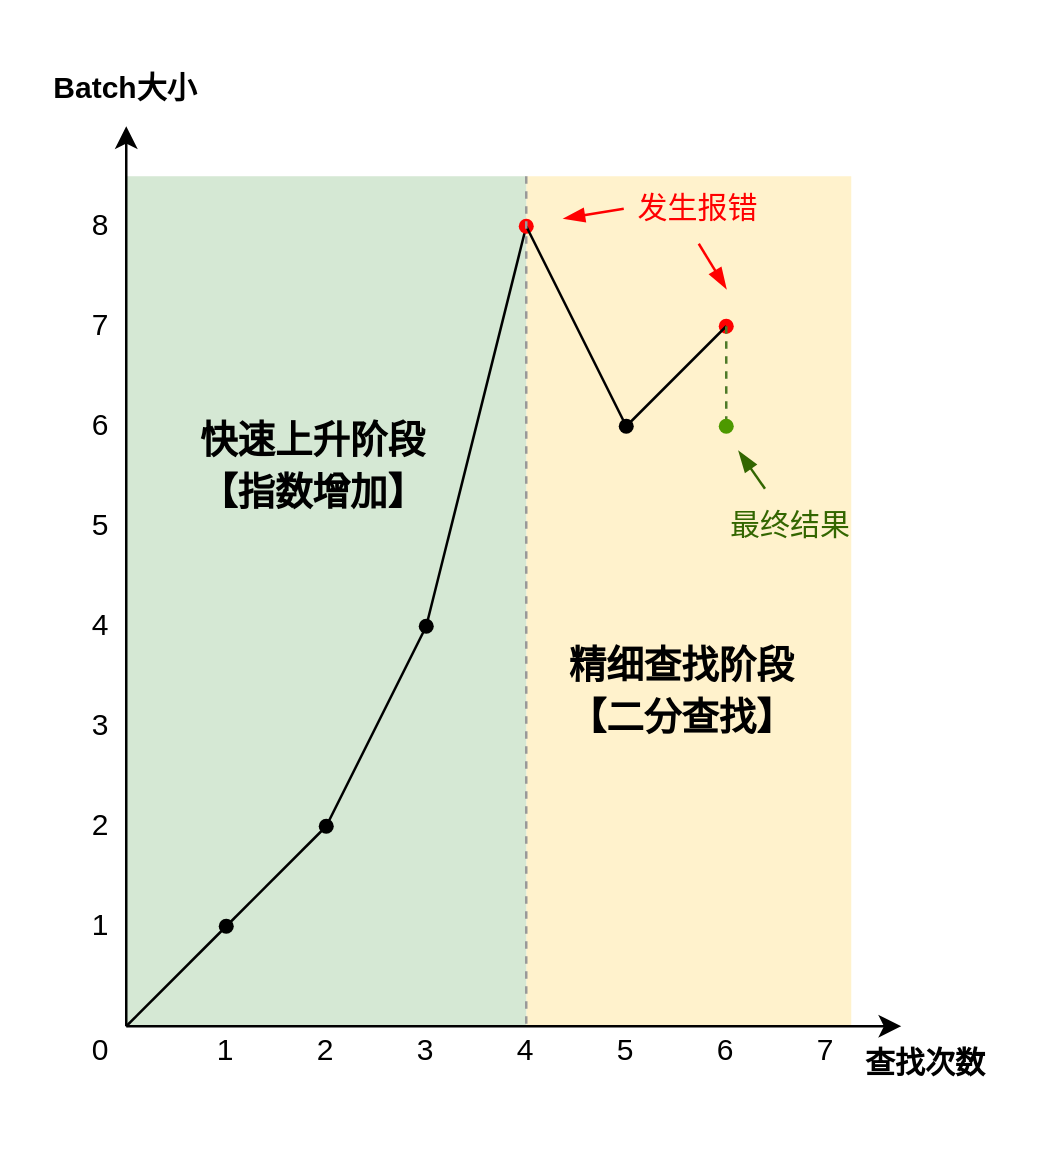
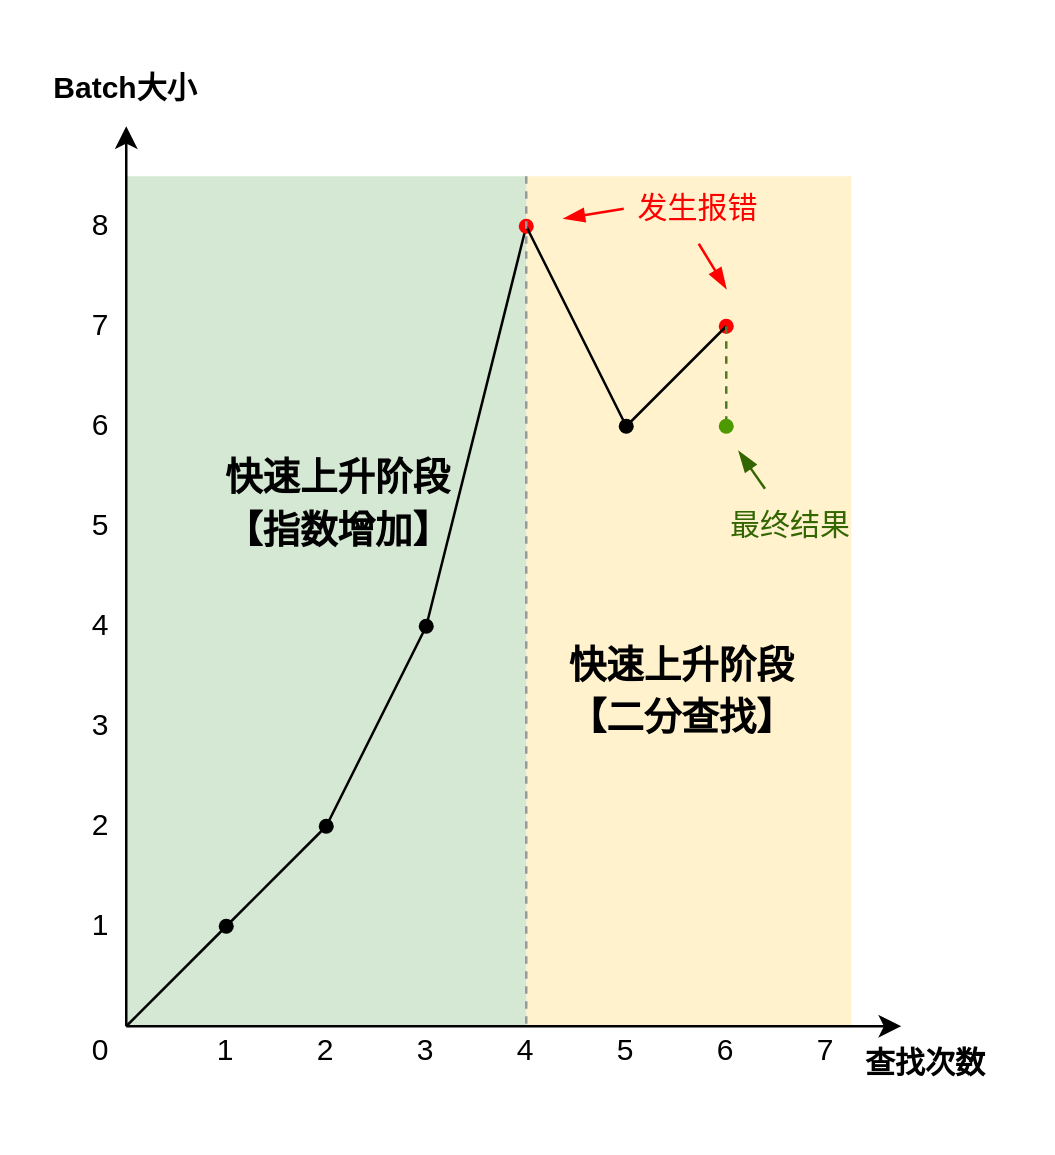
node "快速上升阶段 【指数增加】": moved (314, 464) -> (339, 501)
node "精细查找阶段 【二分查找】": label "精细查找阶段 【二分查找】" -> "快速上升阶段 【二分查找】"
